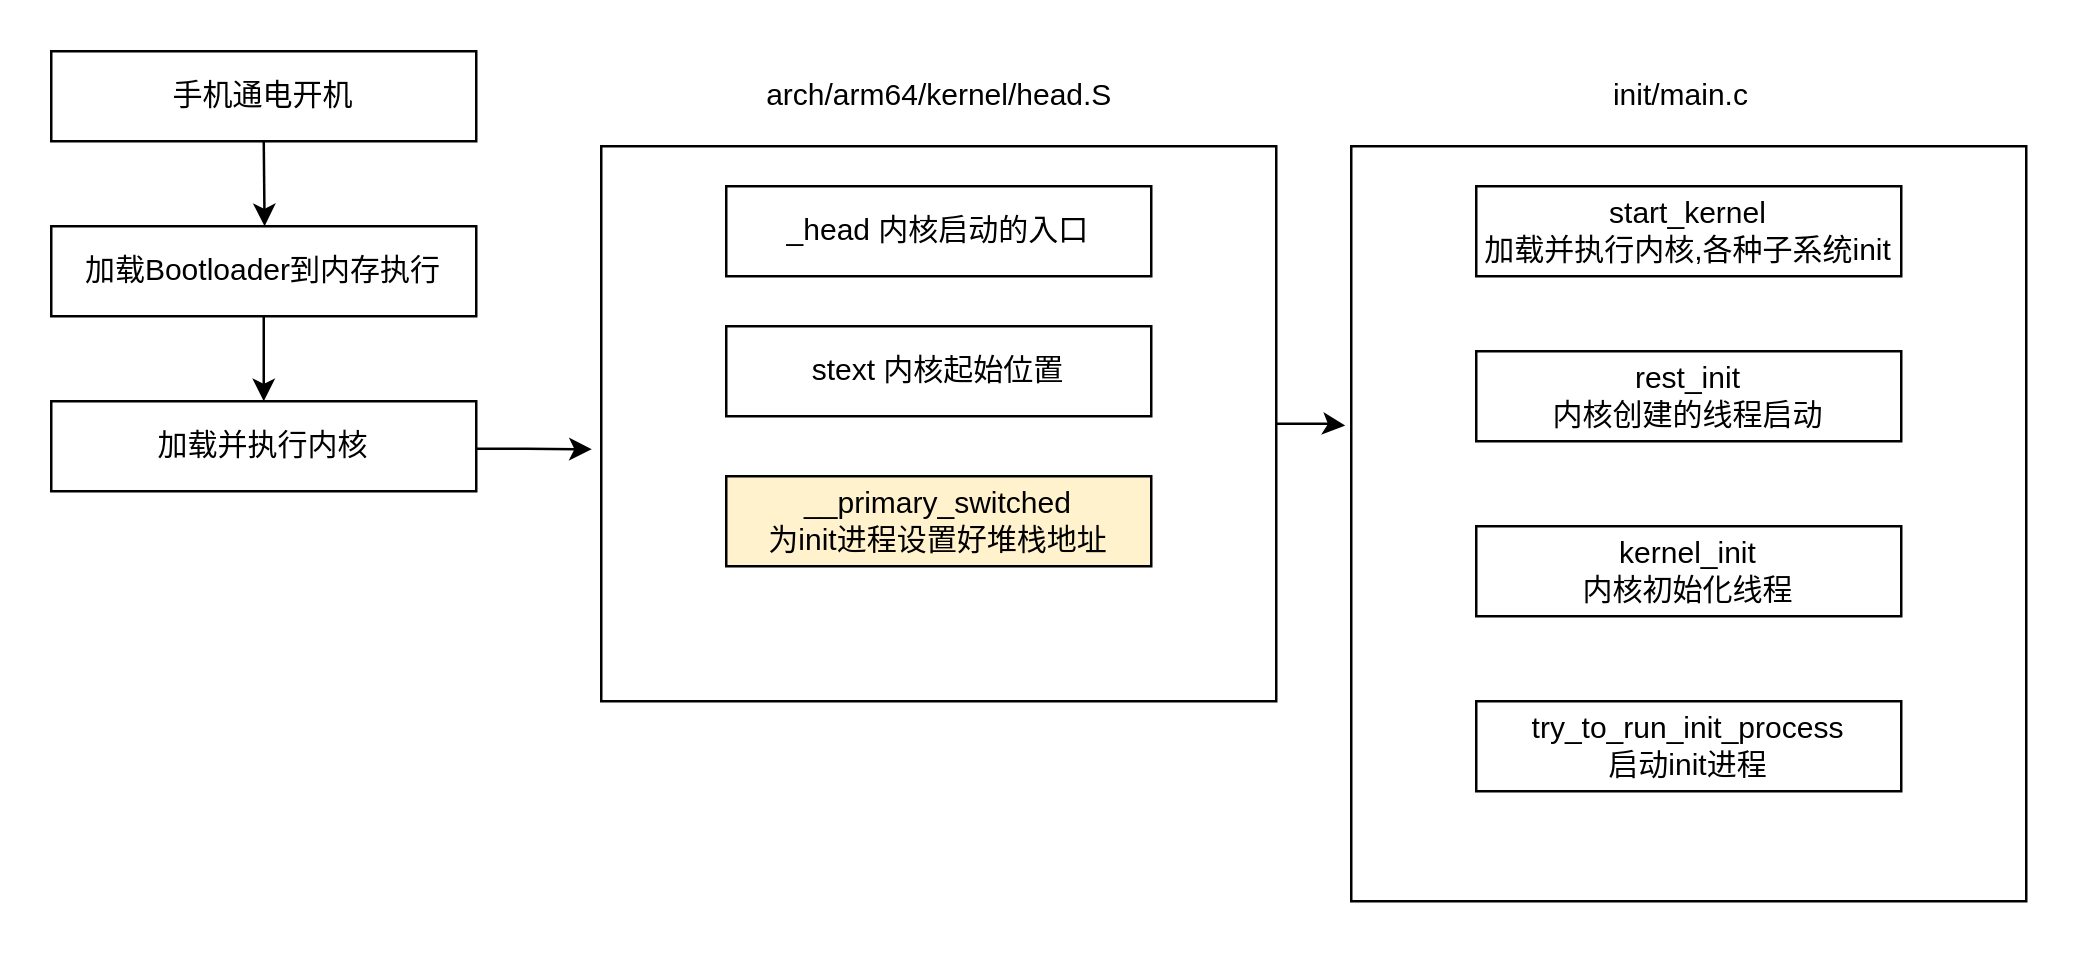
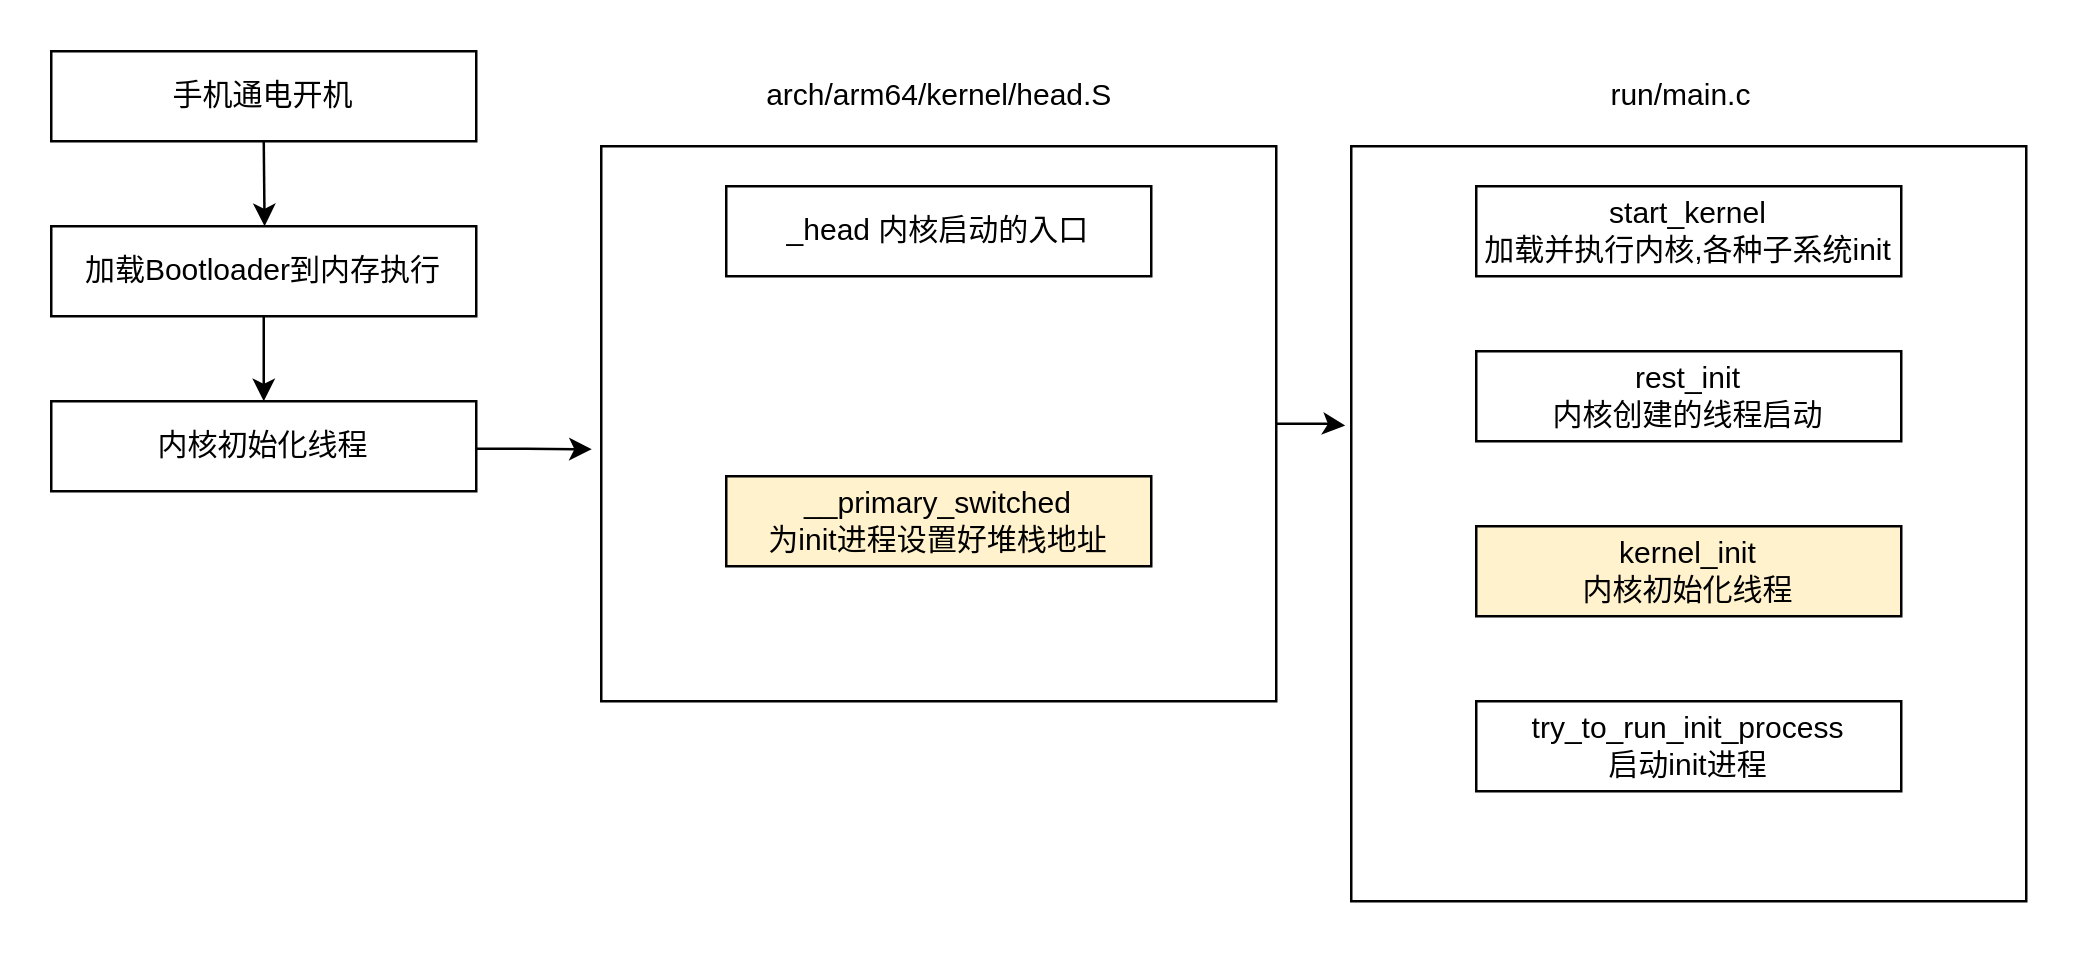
node "init/main.c": label "init/main.c" -> "run/main.c"
node "stext 内核起始位置": removed
node "加载并执行内核": label "加载并执行内核" -> "内核初始化线程"
node "kernel_init 内核初始化线程": fillcolor #ffffff -> #fff2cc
